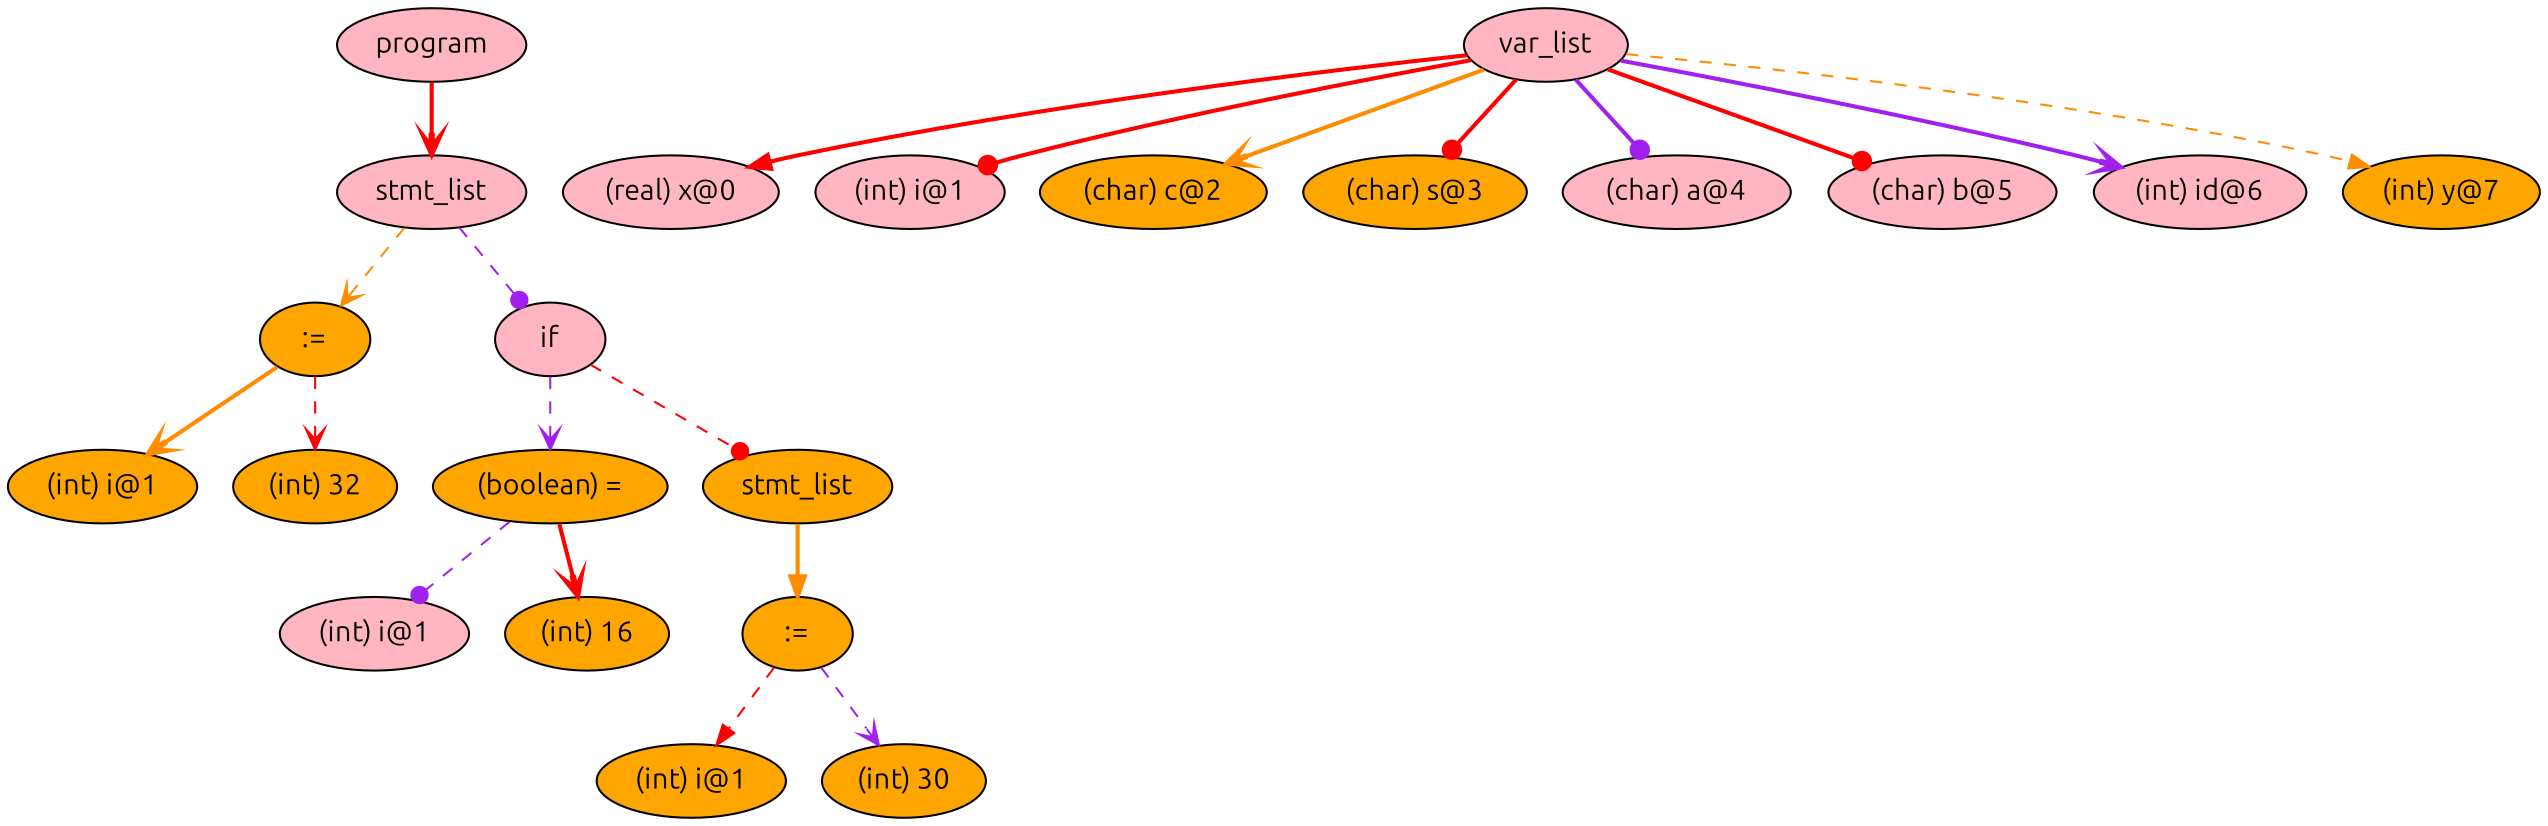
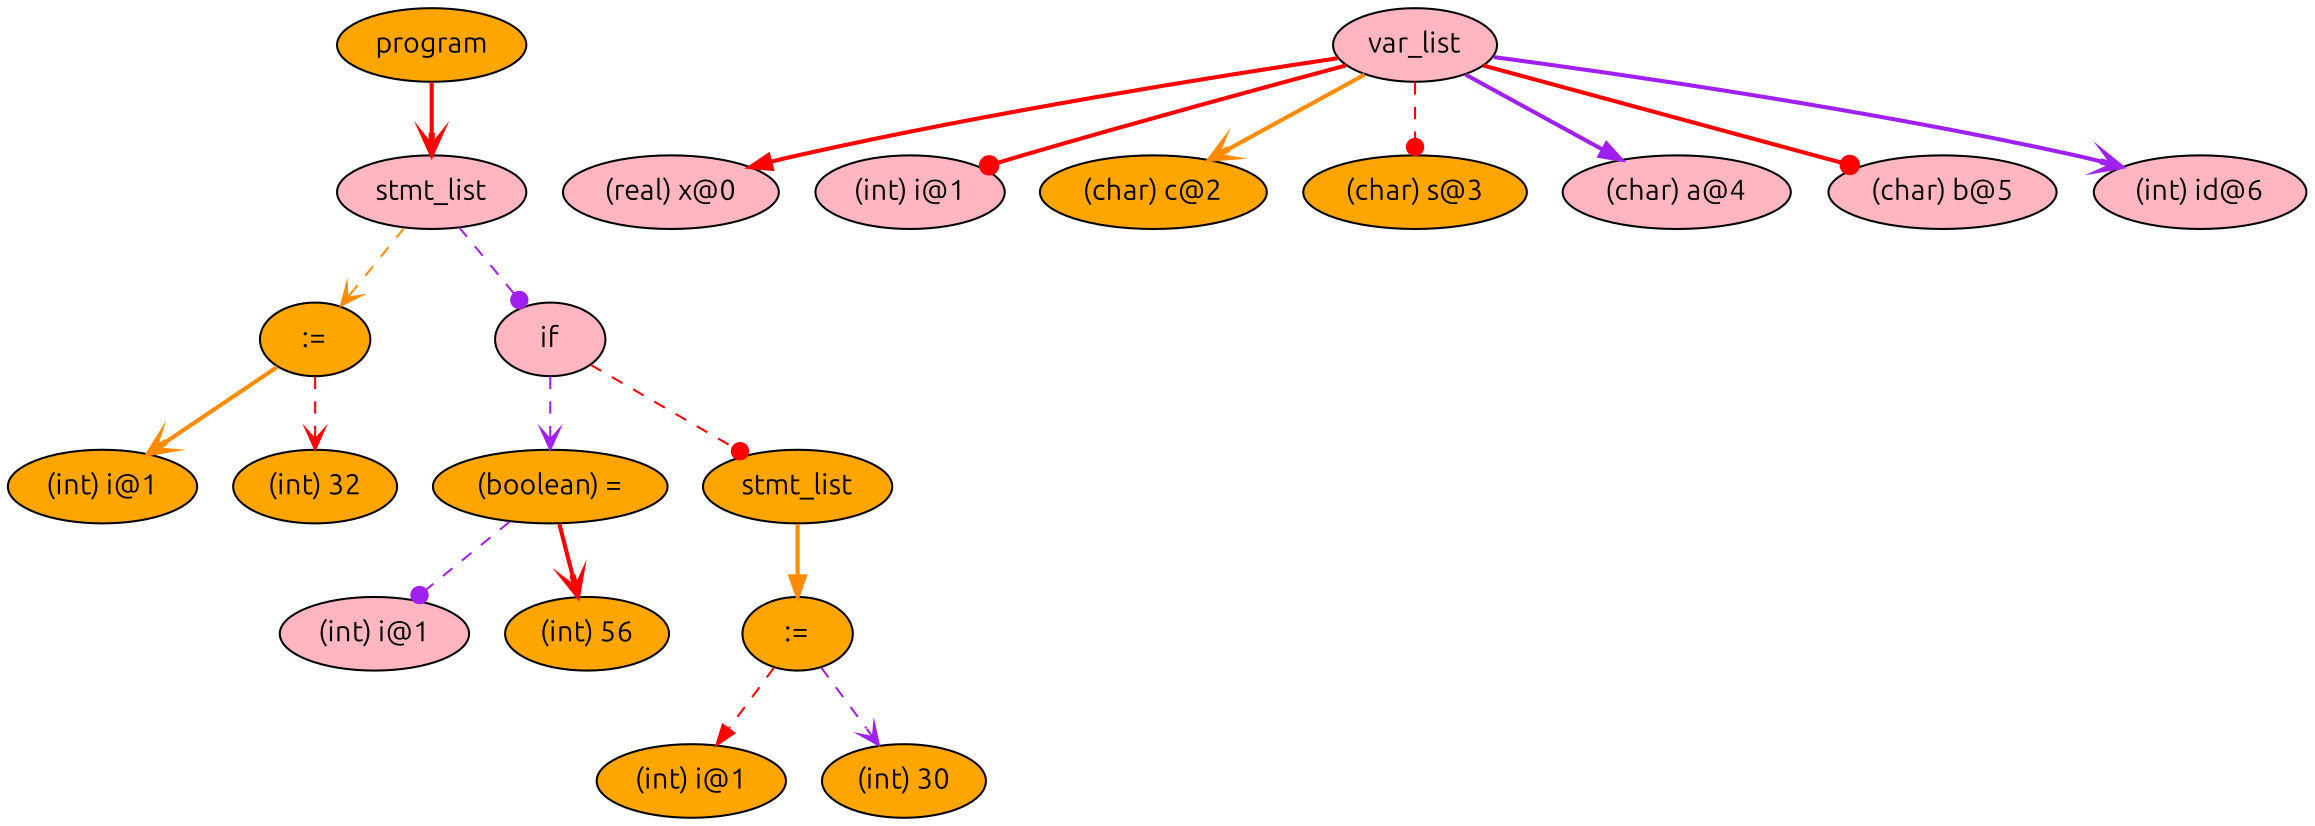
node "program": fillcolor lightpink -> orange
edge "var_list" -> "(char) s@3": style bold -> dashed
edge "var_list" -> "(char) a@4": arrowhead dot -> normal
node "(int) y@7": removed
node "(int) 16": label "(int) 16" -> "(int) 56"
